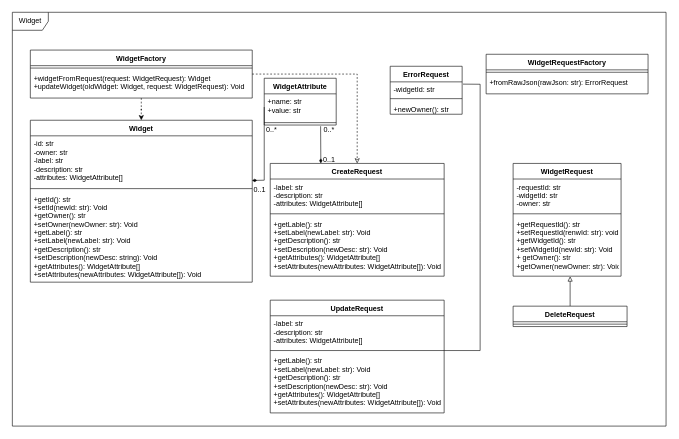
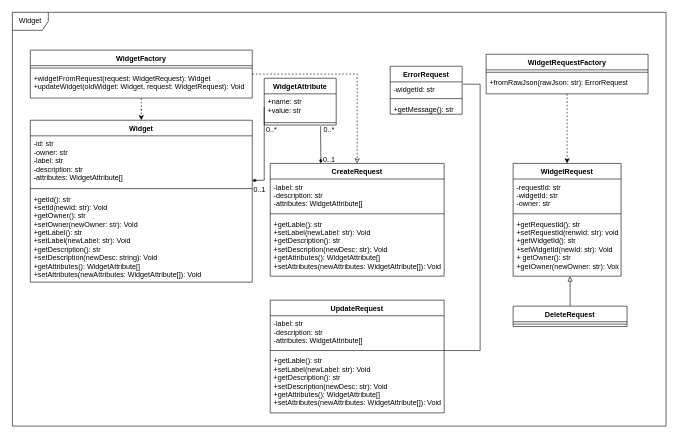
node "+newOwner(): str": label "+newOwner(): str" -> "+getMessage(): str"
edge "WidgetRequestFactory" -> "WidgetRequest": added
